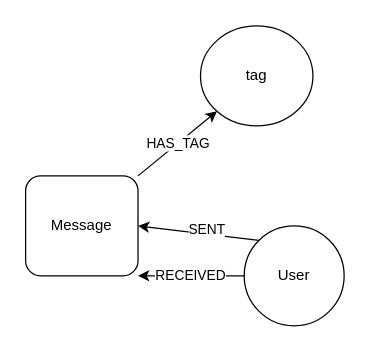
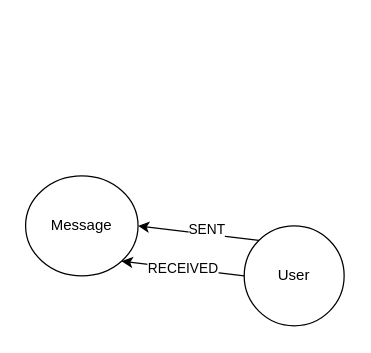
node "tag": removed
edge "Message" -> "tag": removed, label "HAS_TAG"
node "Message": shape rounded rectangle -> ellipse
